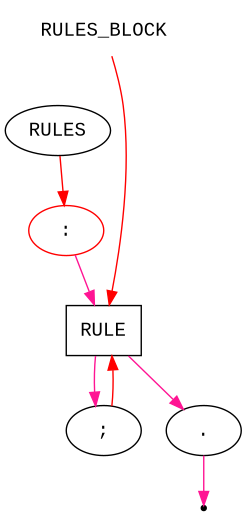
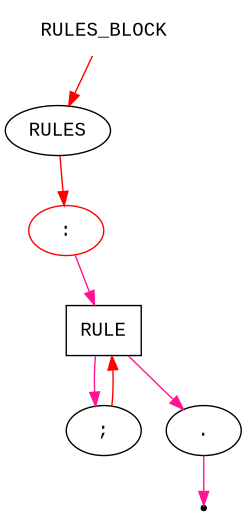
edge "RULES_BLOCK" -> "RULE": now "RULES_BLOCK" -> "RULES"
